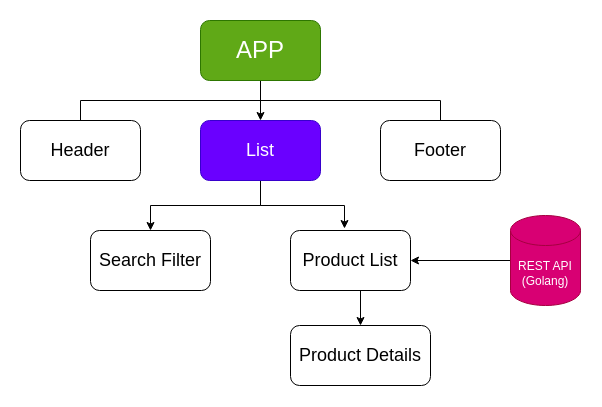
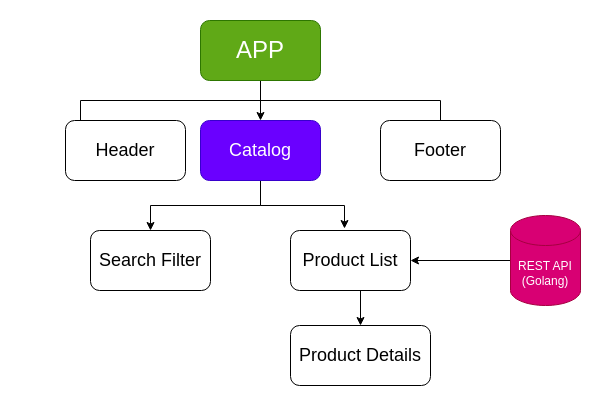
node "Header": moved (81, 151) -> (126, 151)
node "List": label "List" -> "Catalog"
